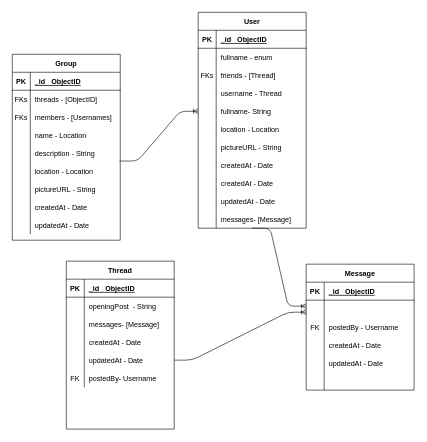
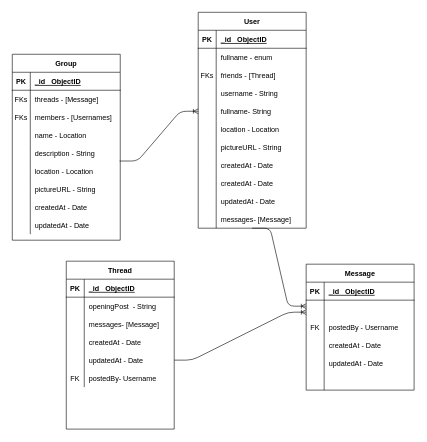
node "username - Thread": label "username - Thread" -> "username - String"
node "threads - [ObjectID]": label "threads - [ObjectID]" -> "threads - [Message]"
